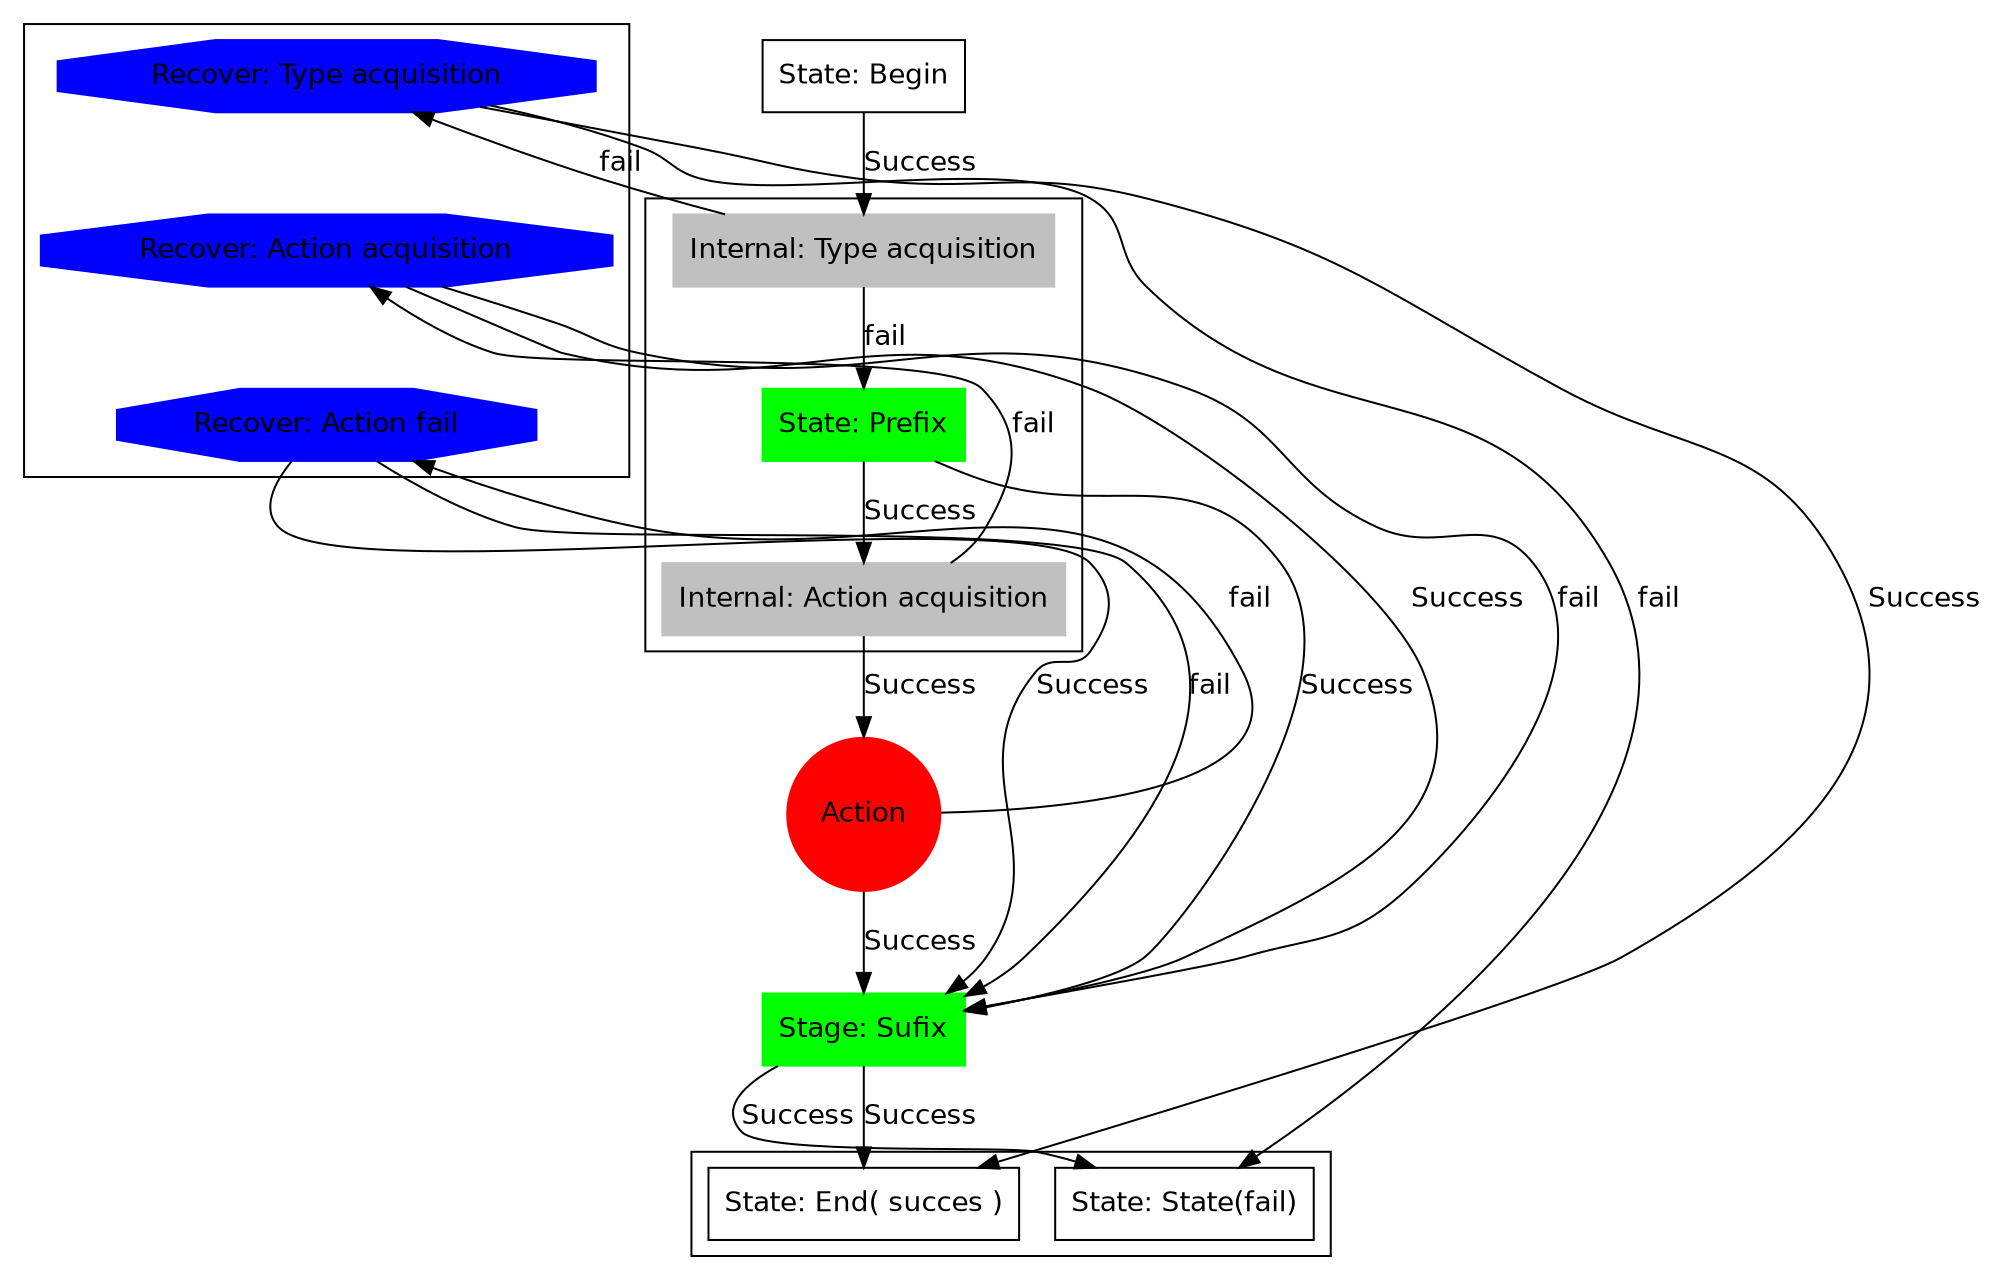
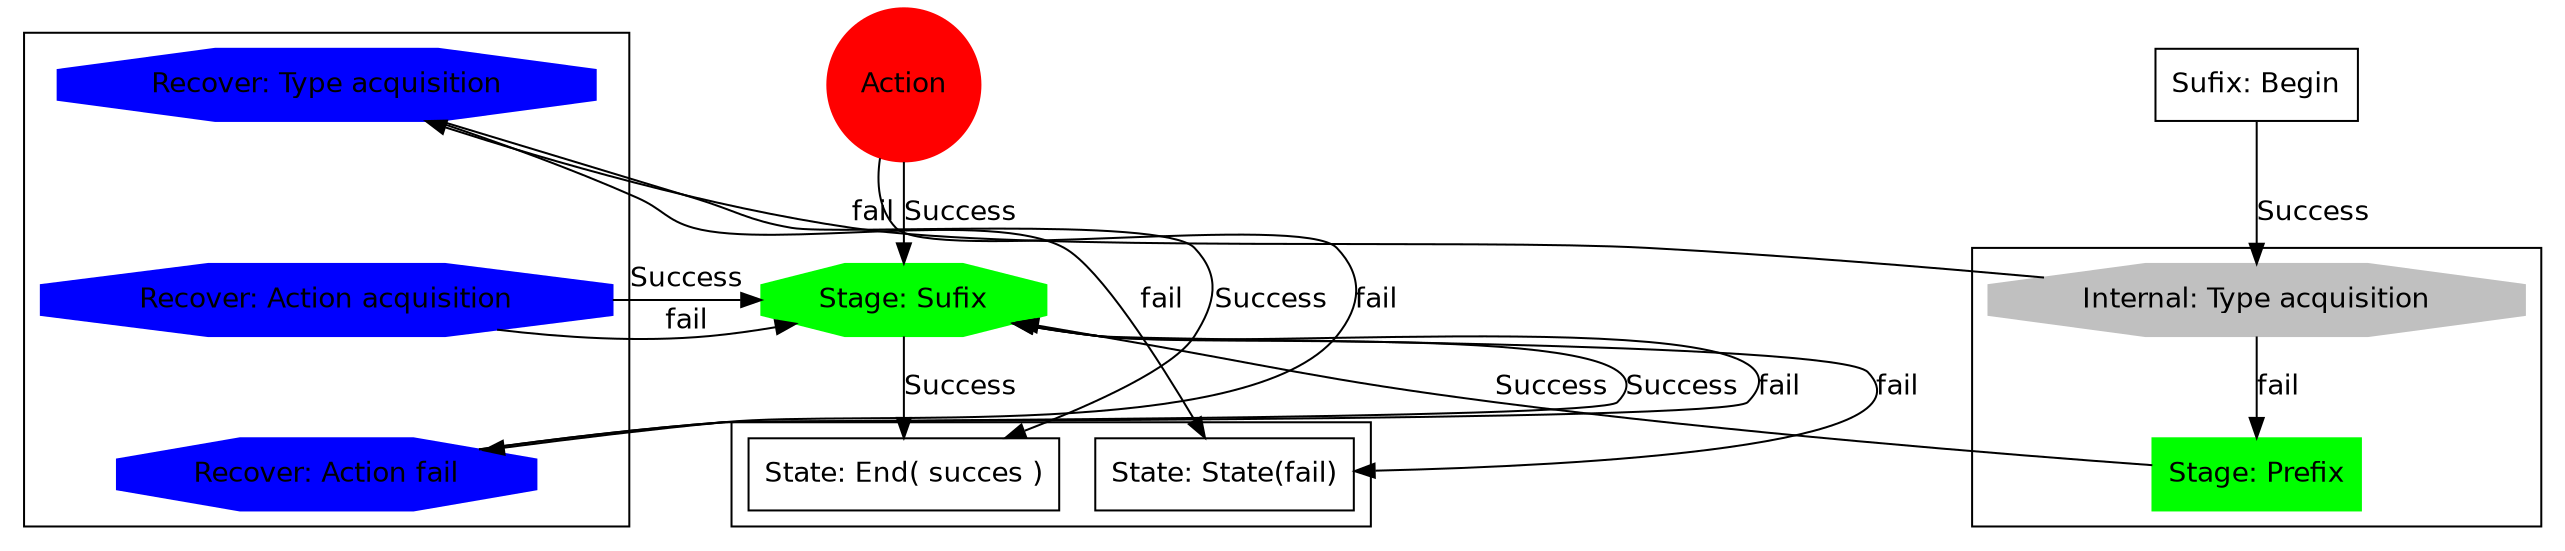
node "State: Begin": label "State: Begin" -> "Sufix: Begin"
node "Internal: Type acquisition": shape box -> octagon
node "State: Prefix": label "State: Prefix" -> "Stage: Prefix"
node "Internal: Action acquisition": removed
node "Stage: Sufix": shape box -> octagon
edge "Stage: Sufix" -> "State: State(fail)": label "Success" -> "fail"
